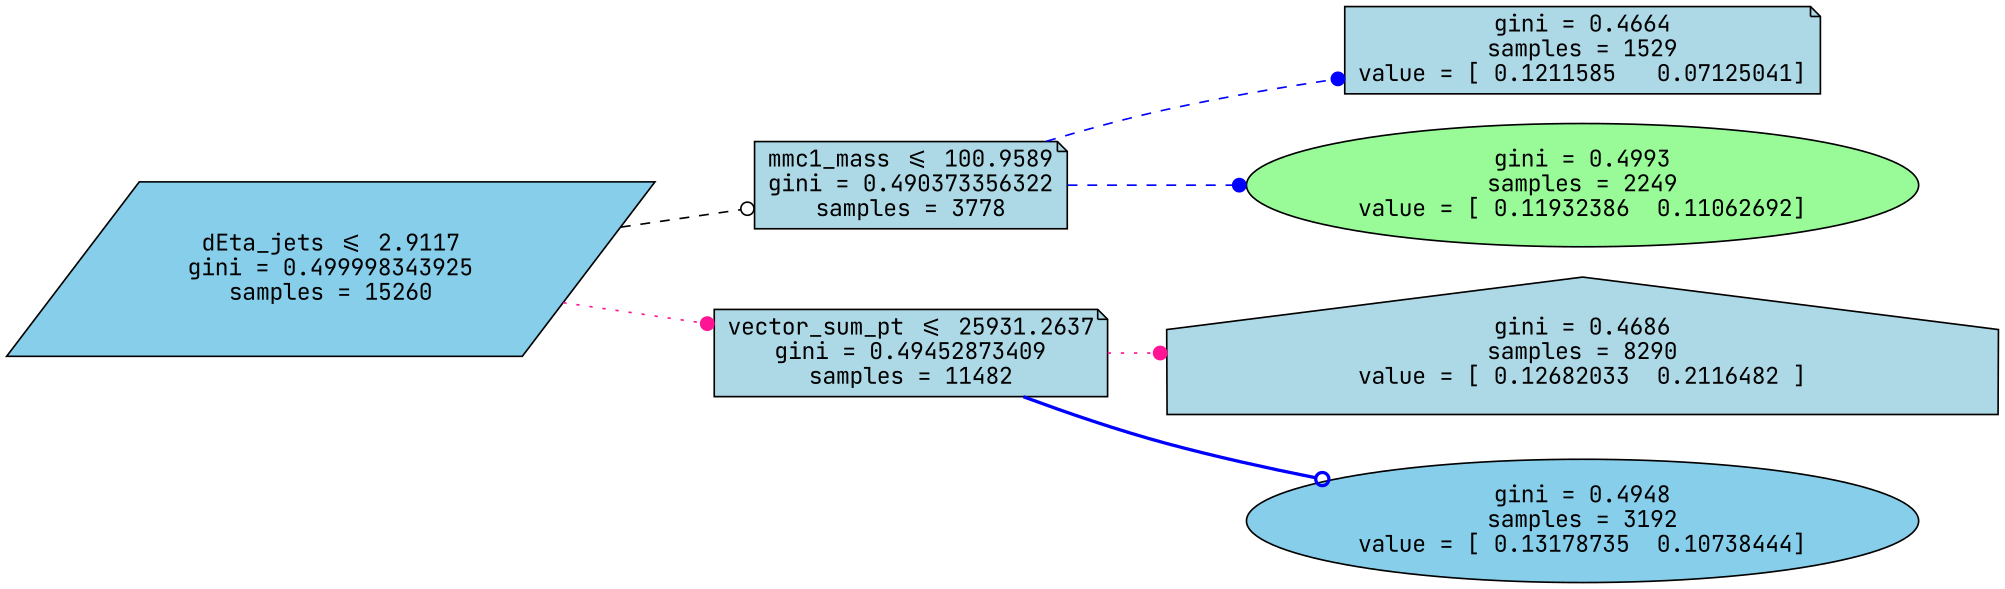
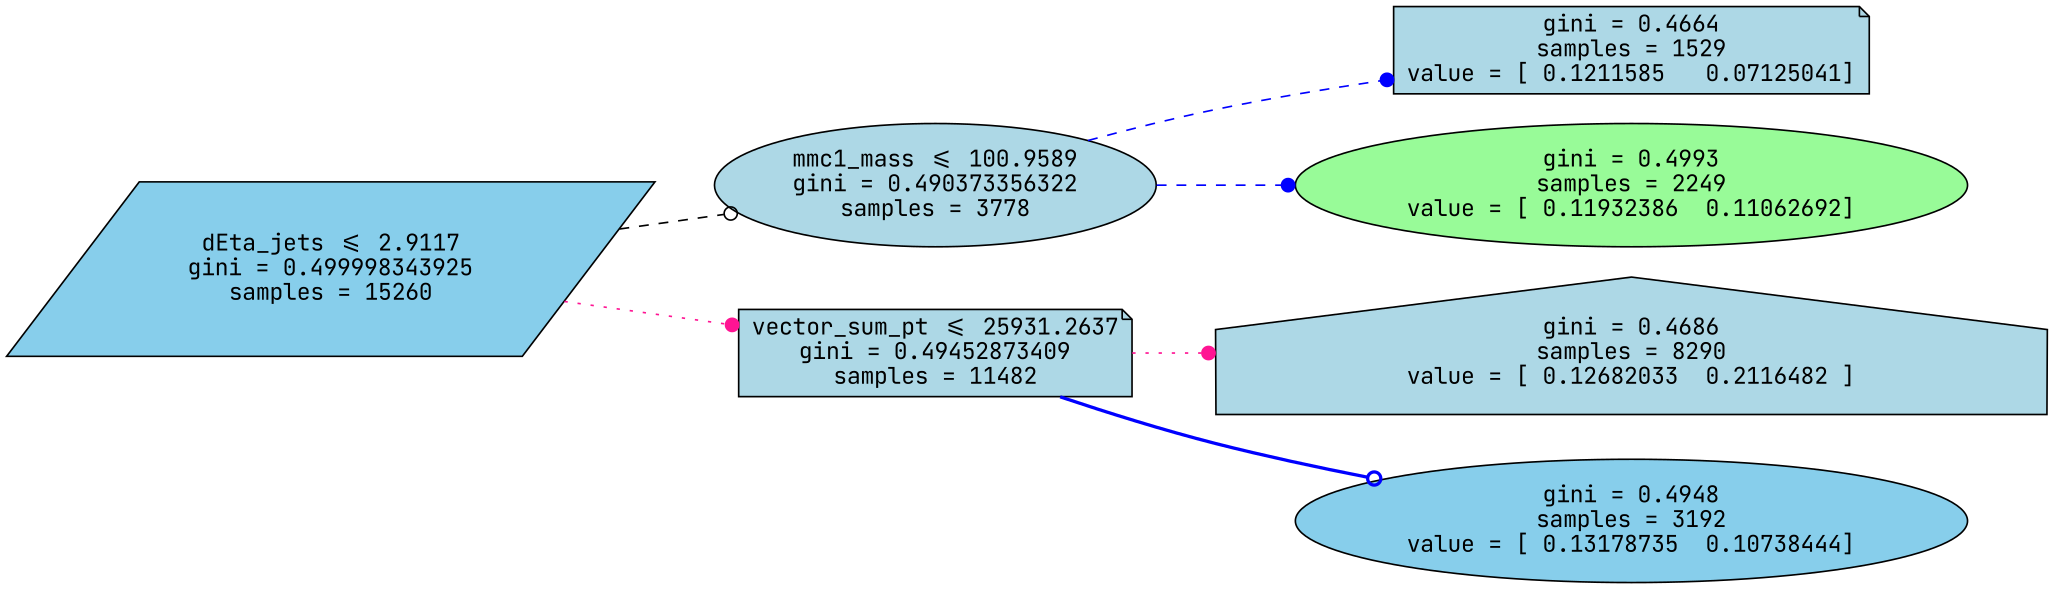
node "mmc1_mass <= 100.9589 gini = 0.490373356322 samples = 3778": shape note -> ellipse
